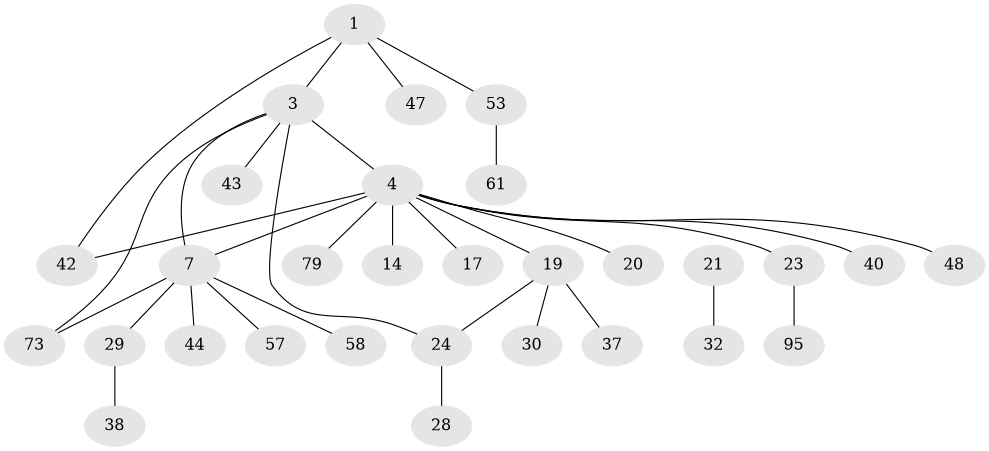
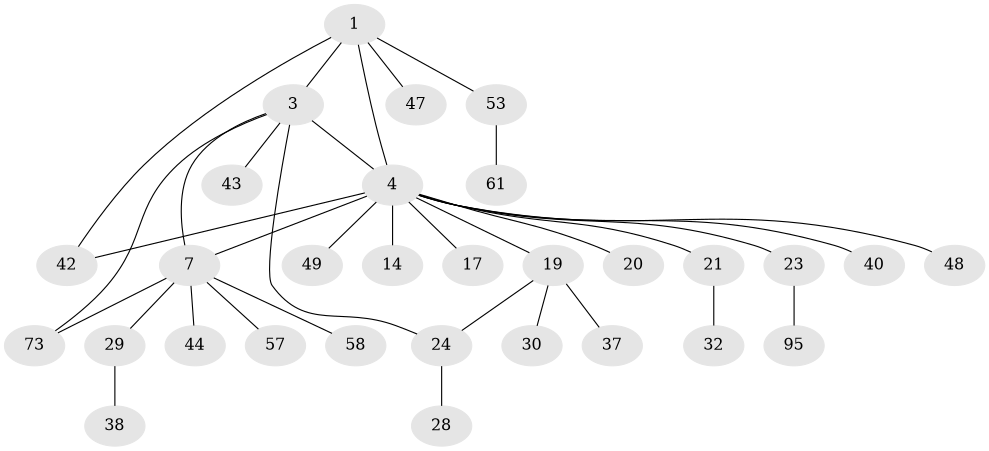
edge "1" -- "4": added
edge "4" -- "21": added
node "79": label "79" -> "49"
